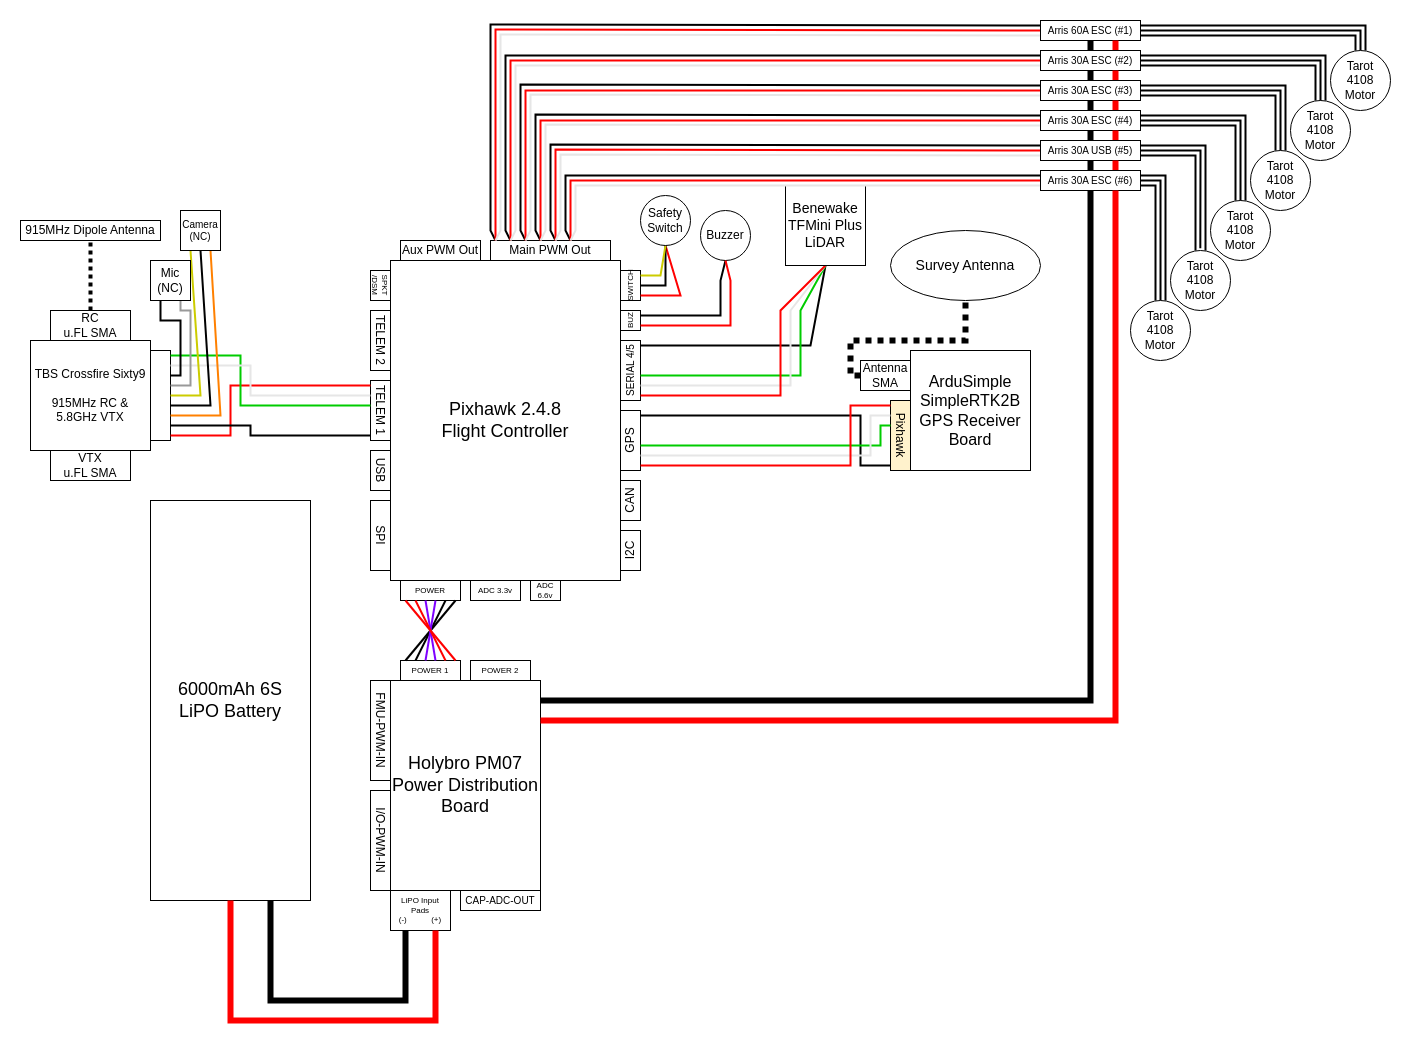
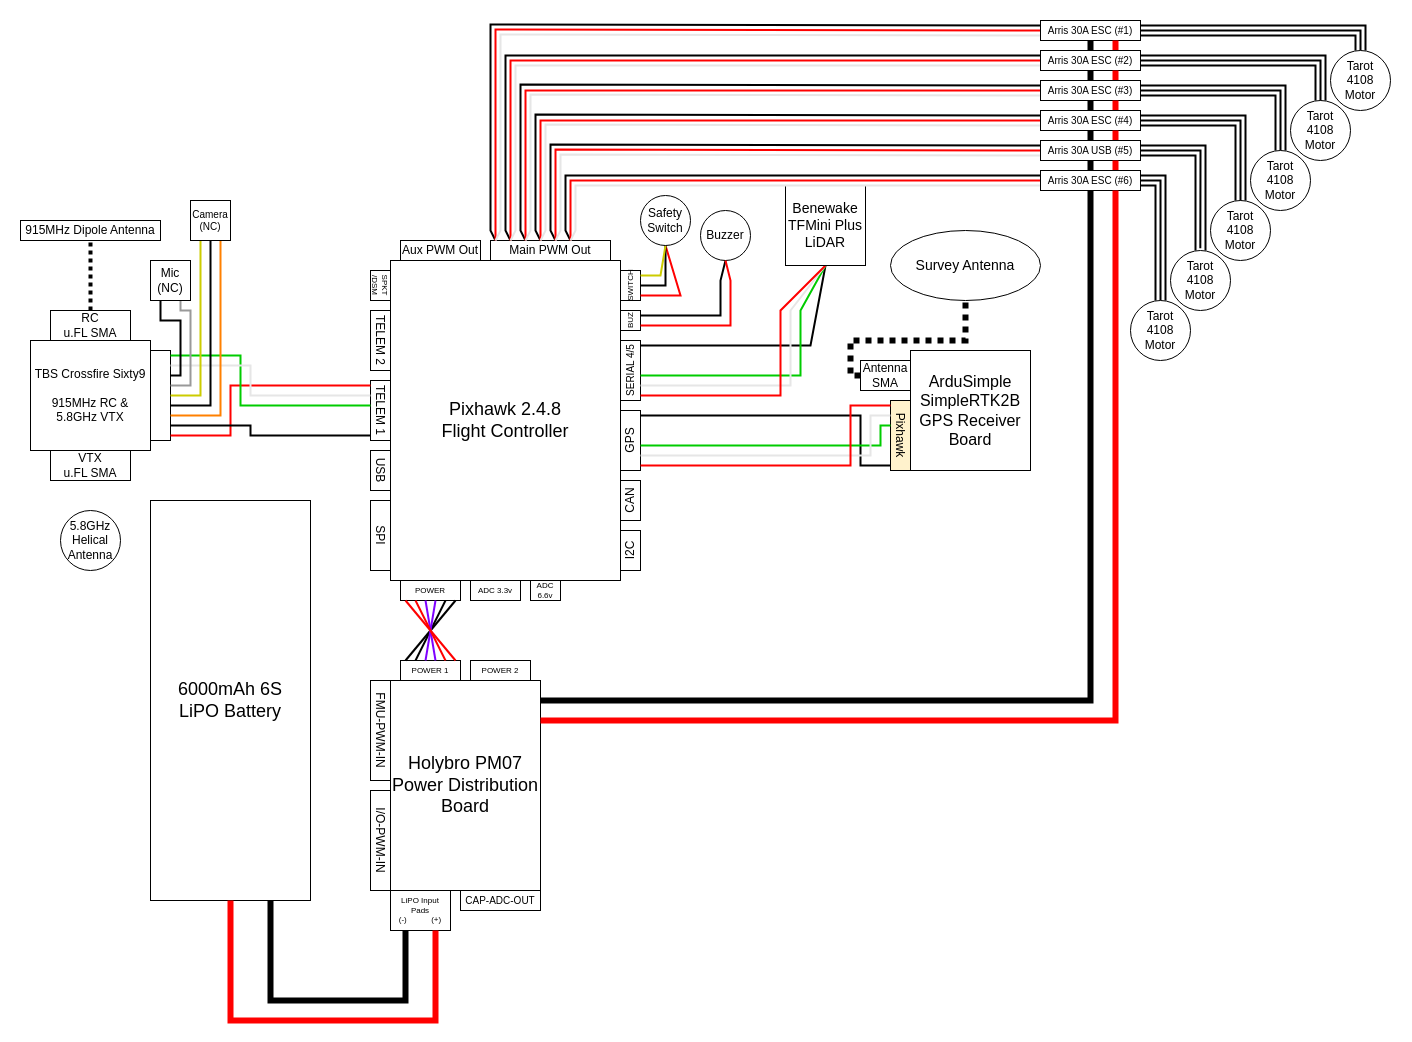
node "Arris 60A ESC (#1)": label "Arris 60A ESC (#1)" -> "Arris 30A ESC (#1)"
node "Camera(NC)": moved (201, 231) -> (211, 221)
node "5.8GHz Helical Antenna": added
